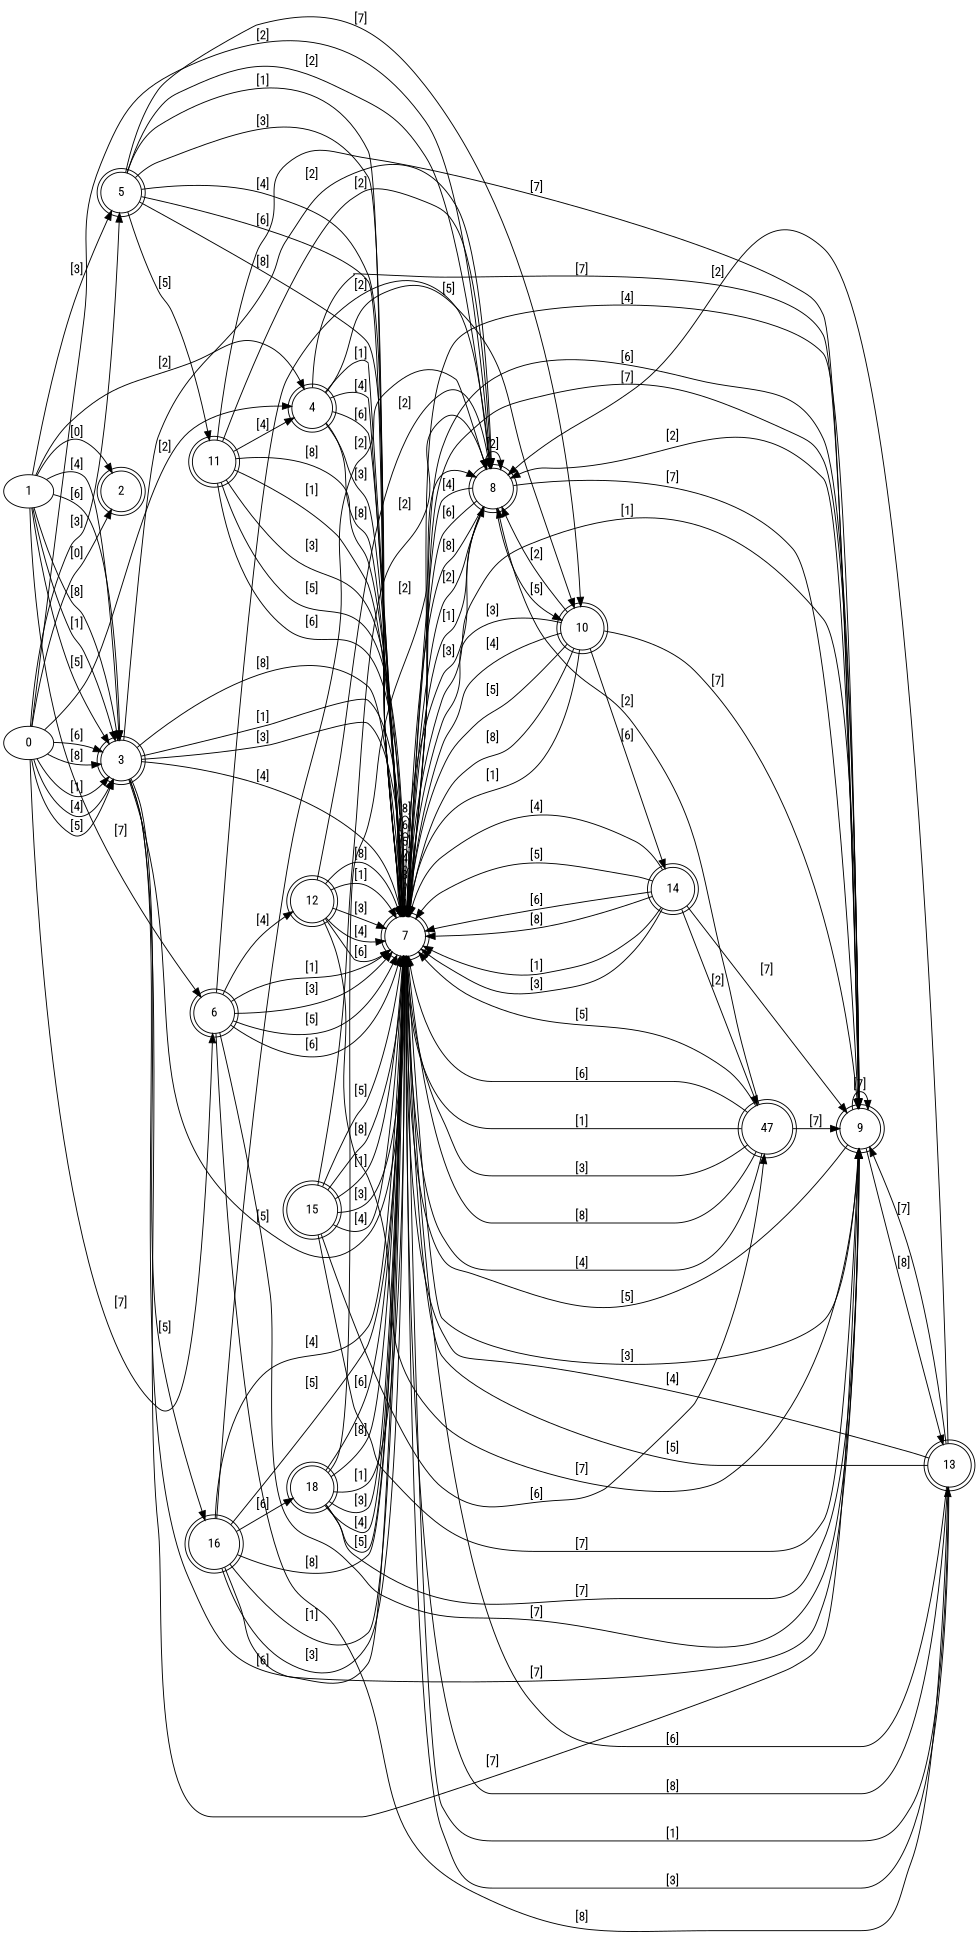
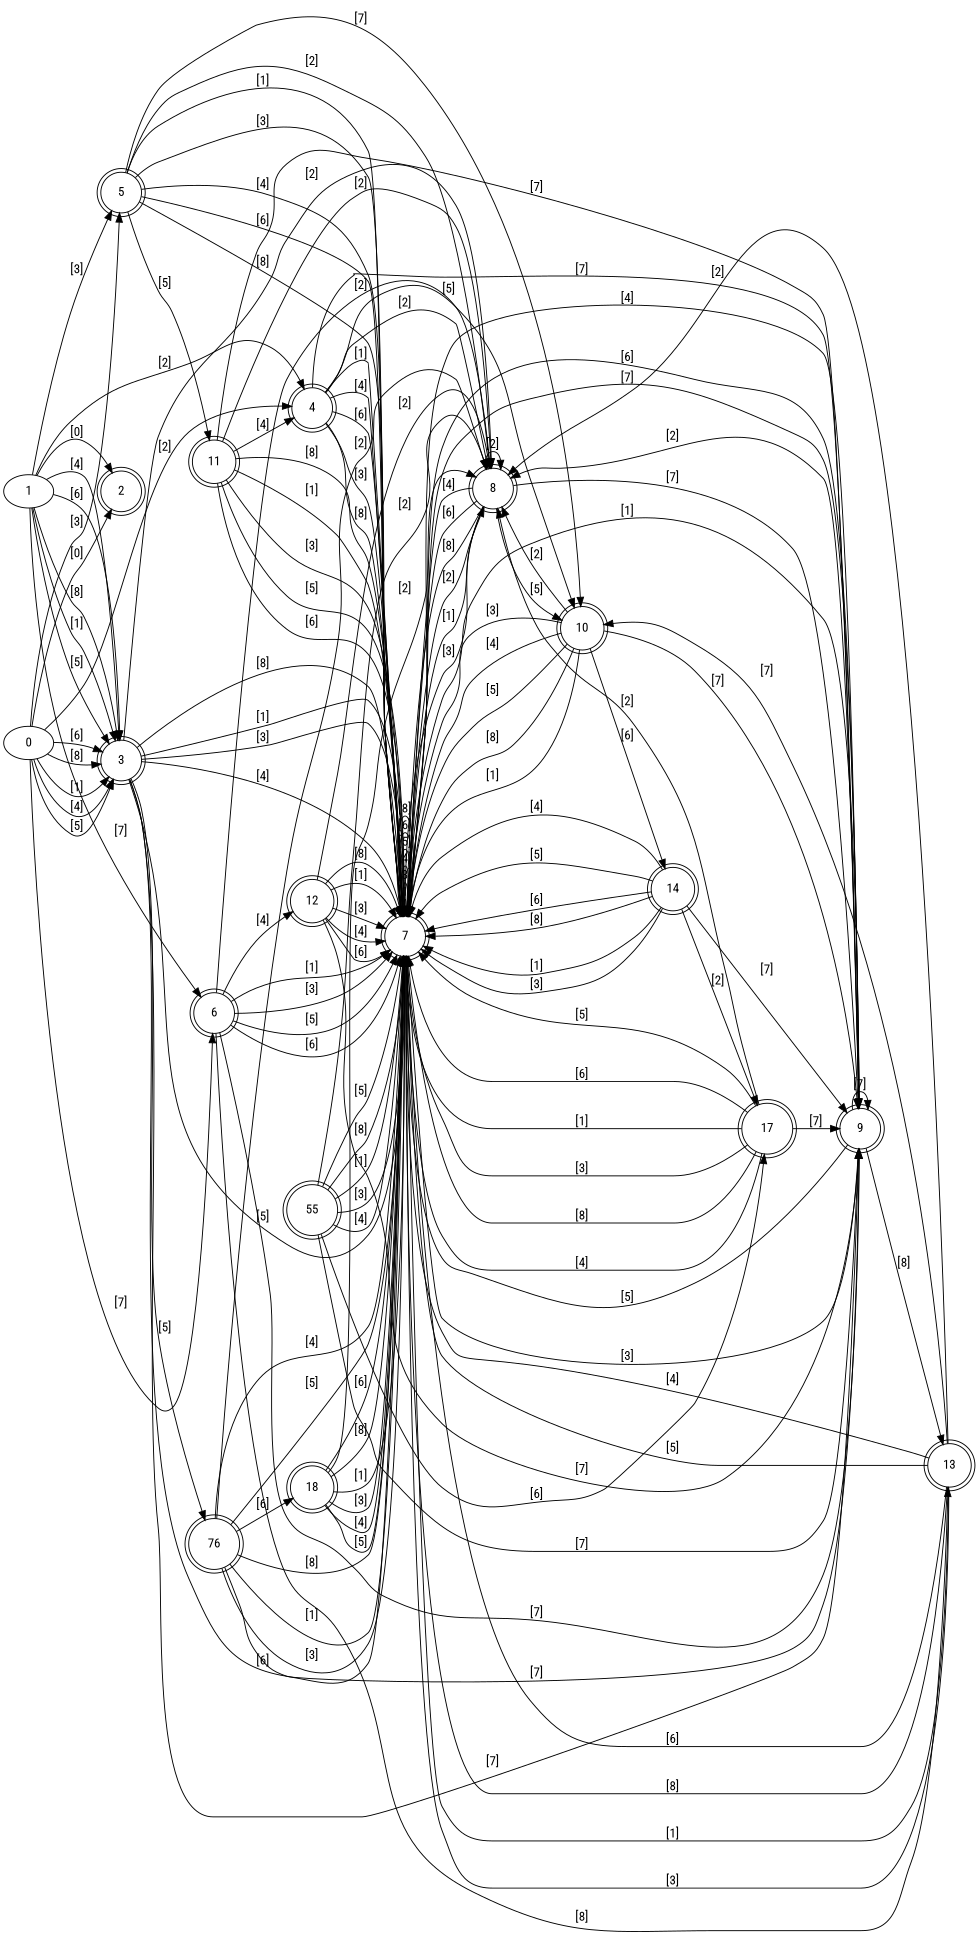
edge "0" -> "8": now "4" -> "8"
node "47": label "47" -> "17"
node "15": label "15" -> "55"
edge "13" -> "9": now "13" -> "10"
node "16": label "16" -> "76"
edge "18" -> "9": removed, label "[7]"
